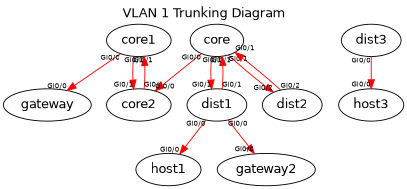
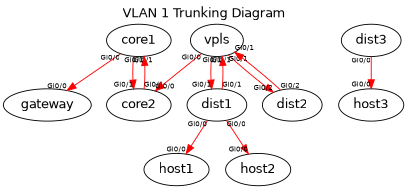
node "core": label "core" -> "vpls"
node "gateway2": label "gateway2" -> "host2"
